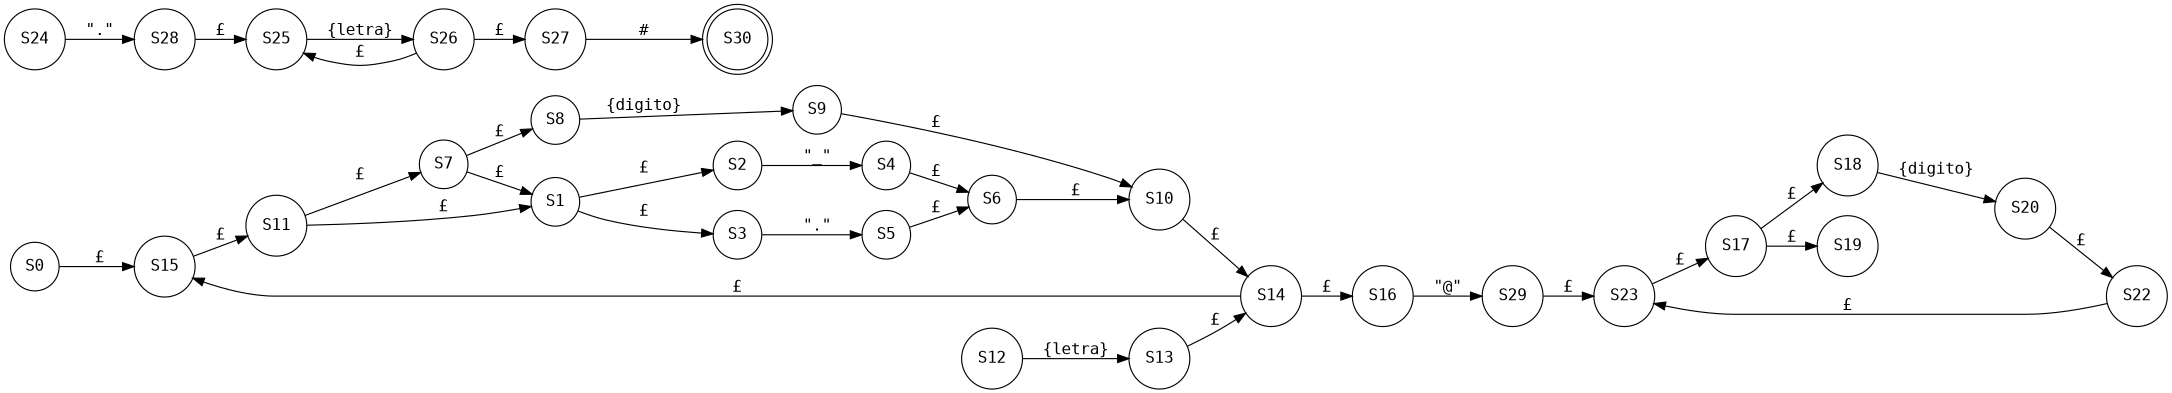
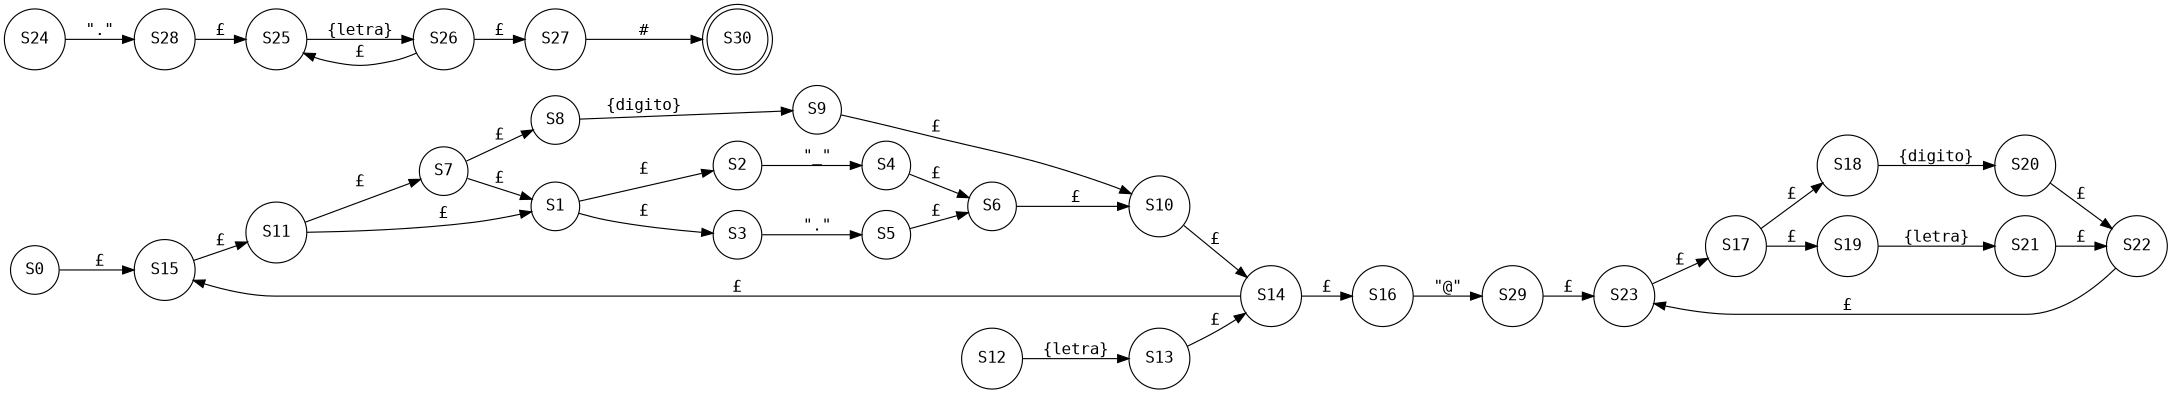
node "S21": added
